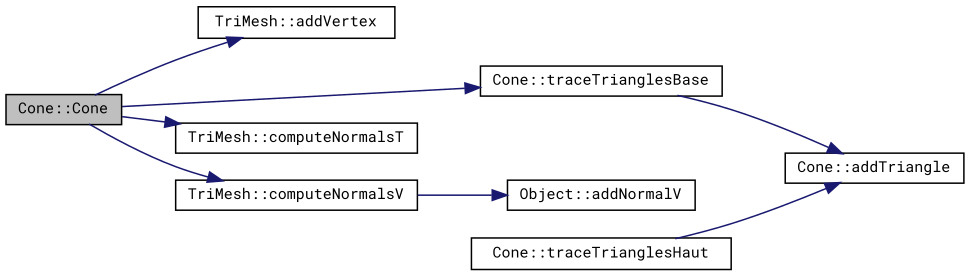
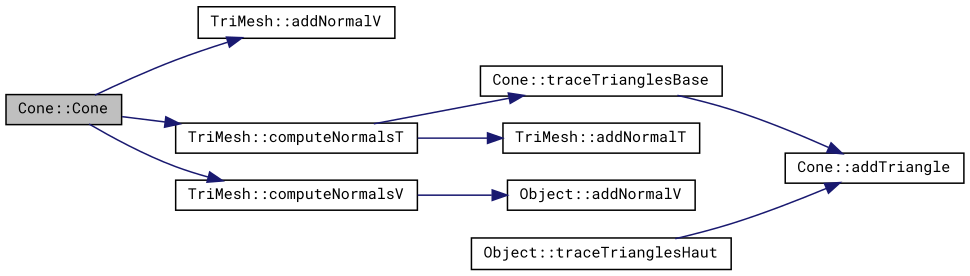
node "TriMesh::addVertex": label "TriMesh::addVertex" -> "TriMesh::addNormalV"
edge "Cone::Cone" -> "Cone::traceTrianglesBase": now "TriMesh::computeNormalsT" -> "Cone::traceTrianglesBase"
node "TriMesh::addNormalT": added
node "Cone::traceTrianglesHaut": label "Cone::traceTrianglesHaut" -> "Object::traceTrianglesHaut"
